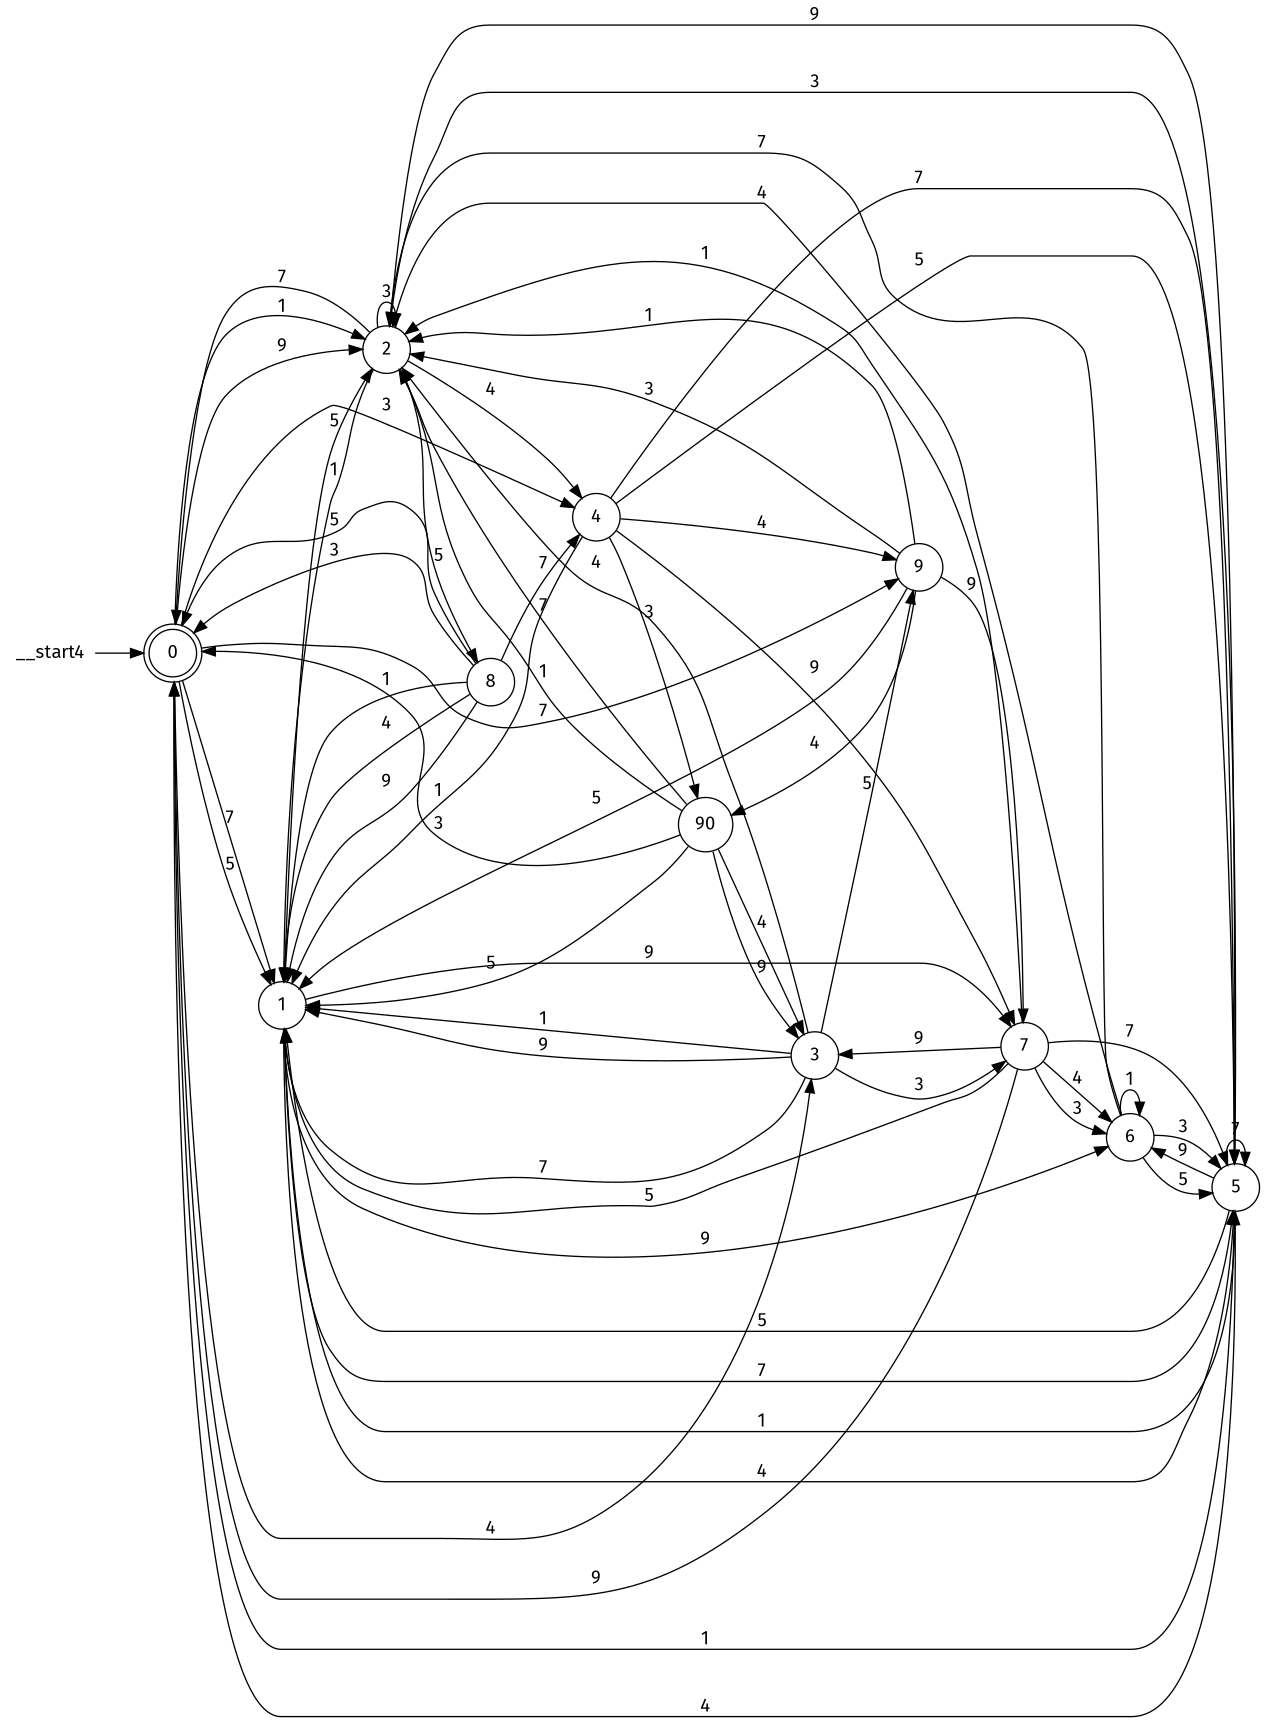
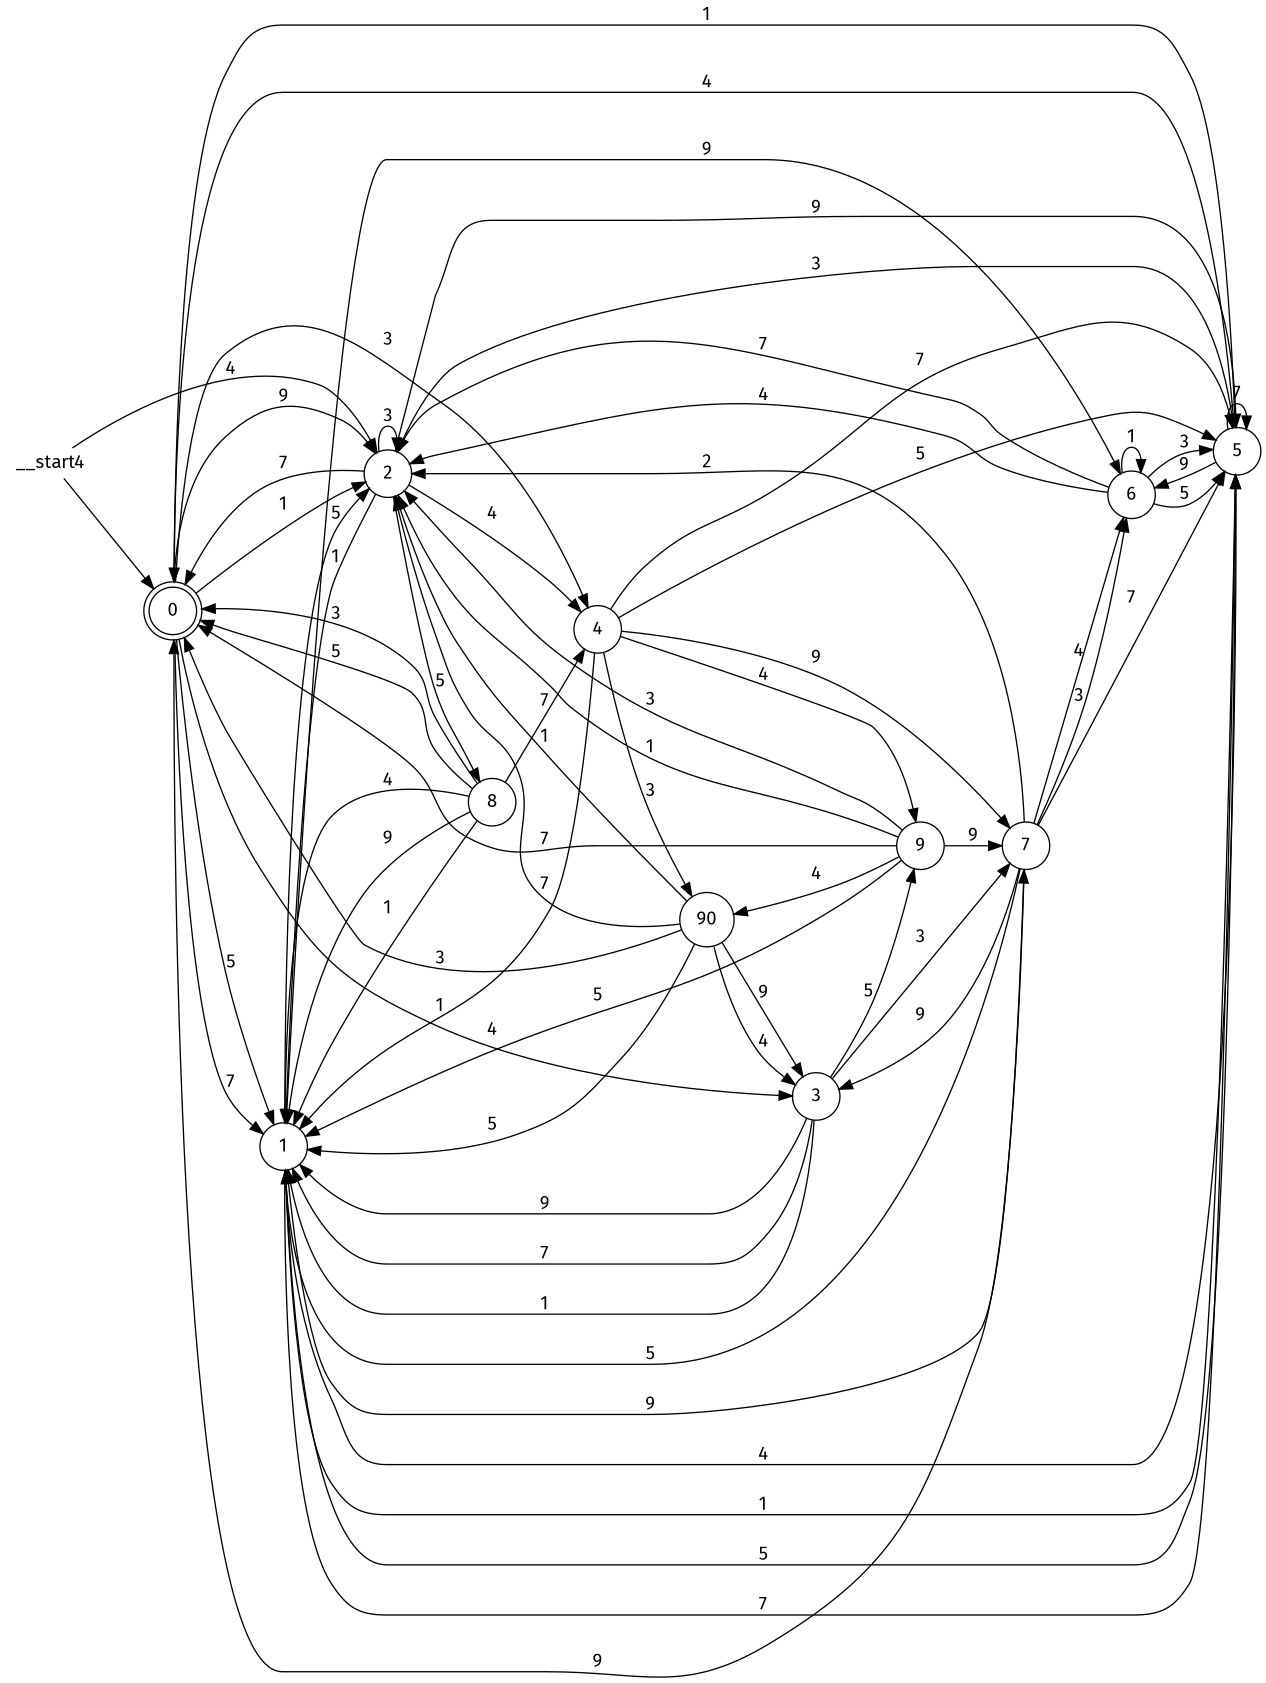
edge "7" -> "2": label "1" -> "2"
edge "3" -> "2": now "__start4" -> "2"
edge "0" -> "9": reversed
